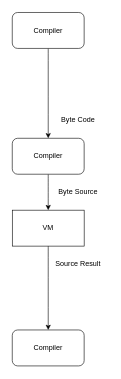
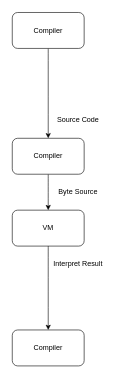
node "Byte Code": label "Byte Code" -> "Source Code"
node "VM": shape rectangle -> rounded rectangle
node "Source Result": label "Source Result" -> "Interpret Result"
